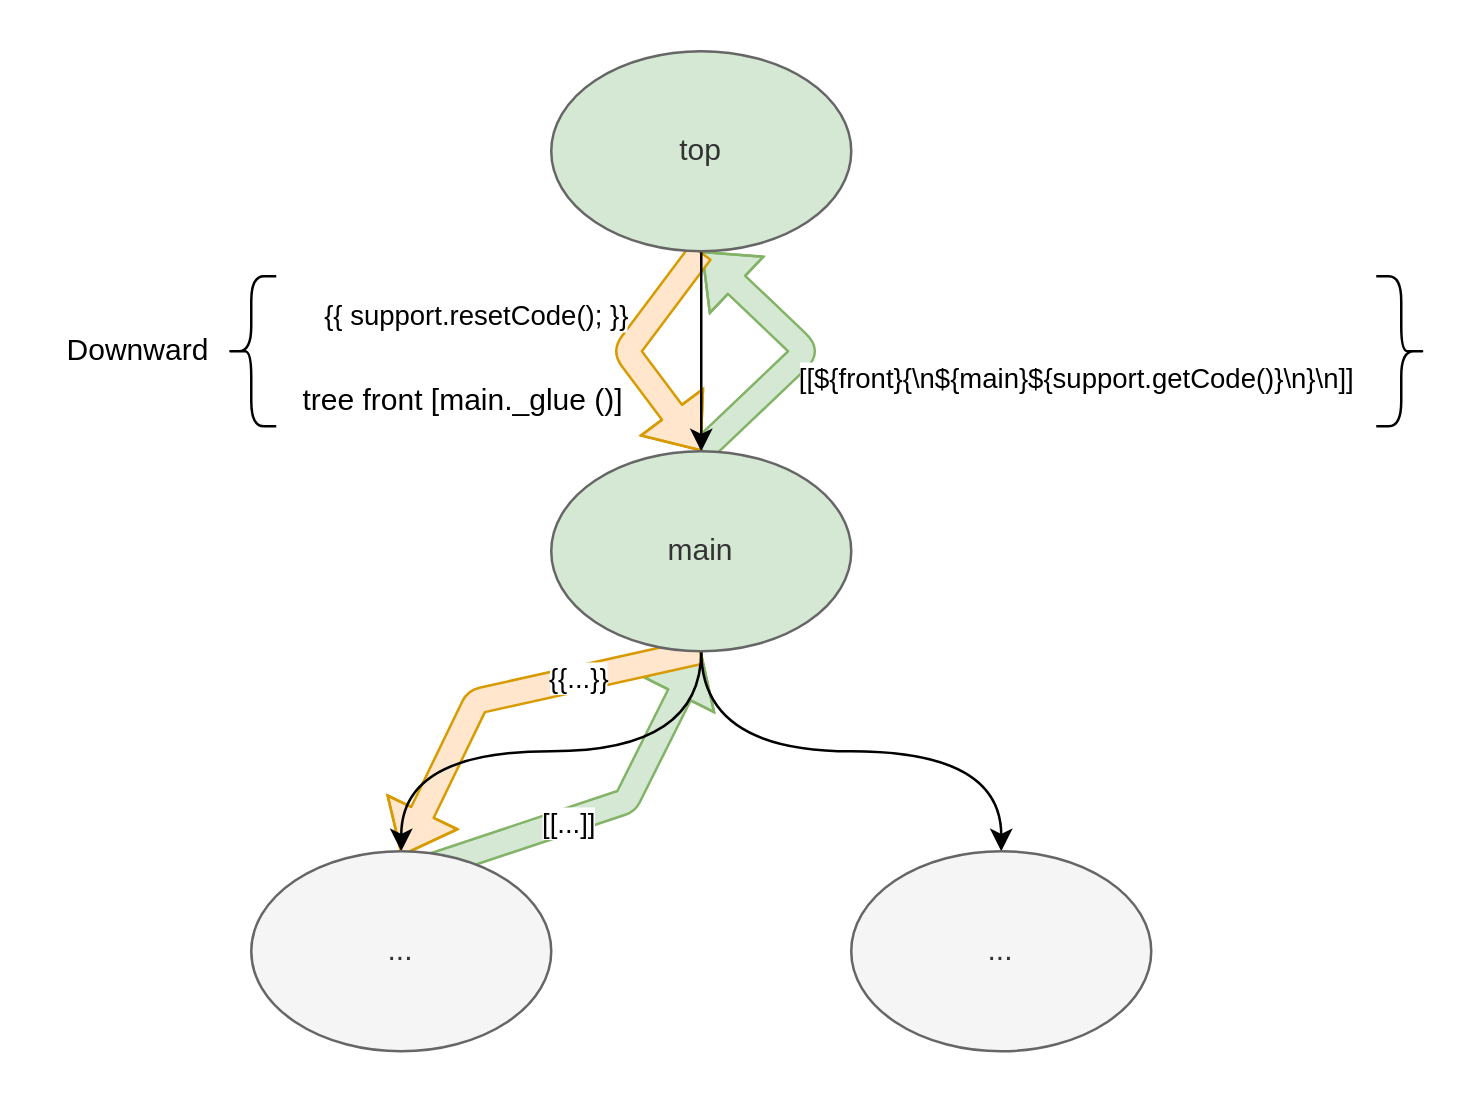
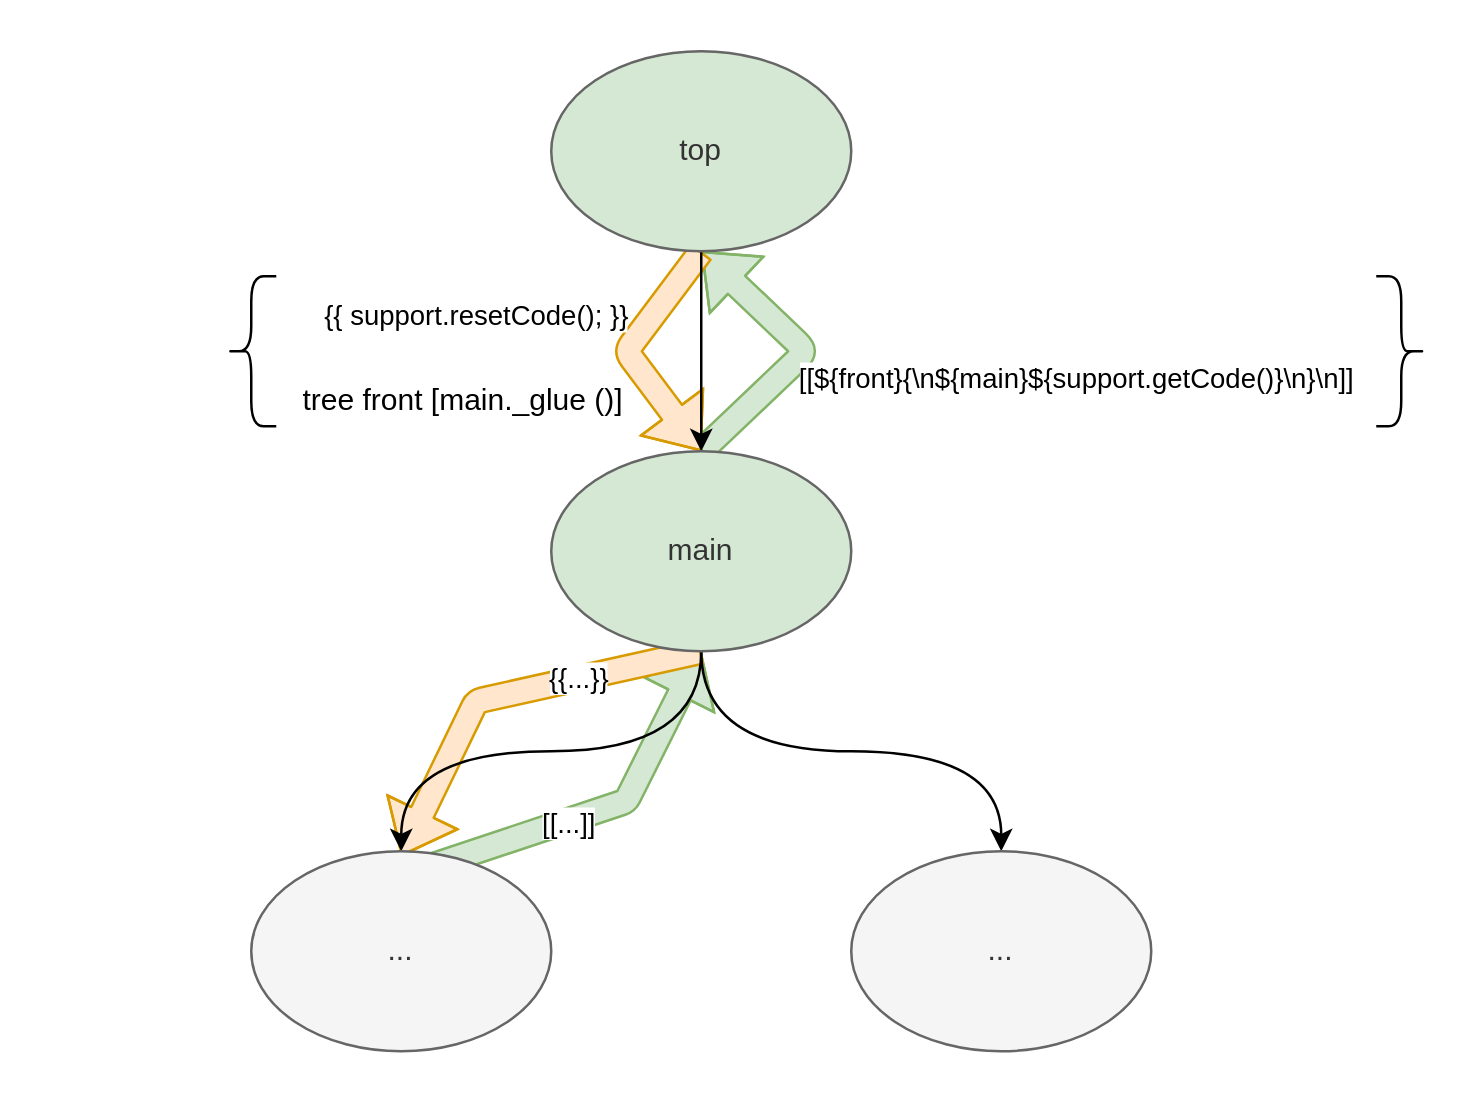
node "Downward": removed
